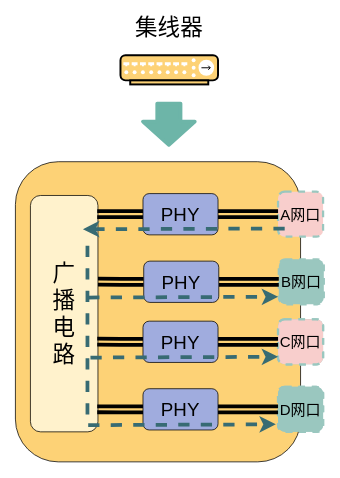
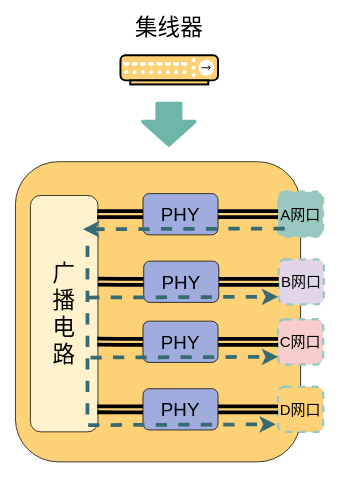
node "A网口": fillcolor #f8cecc -> #9ac7bf
node "B网口": fillcolor #9ac7bf -> #e1d5e7
node "D网口": fillcolor #9ac7bf -> #fdd276
